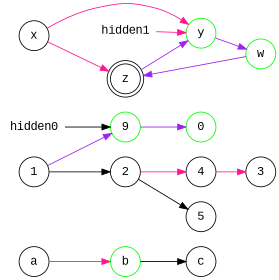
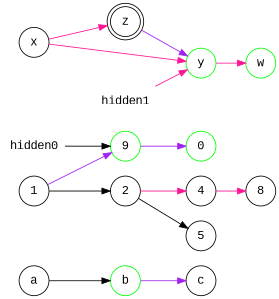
edge "y" -> "w": color purple -> deeppink
edge "w" -> "z": removed
node "3": label "3" -> "8"
edge "a" -> "b": color deeppink -> black
edge "b" -> "c": color black -> purple
